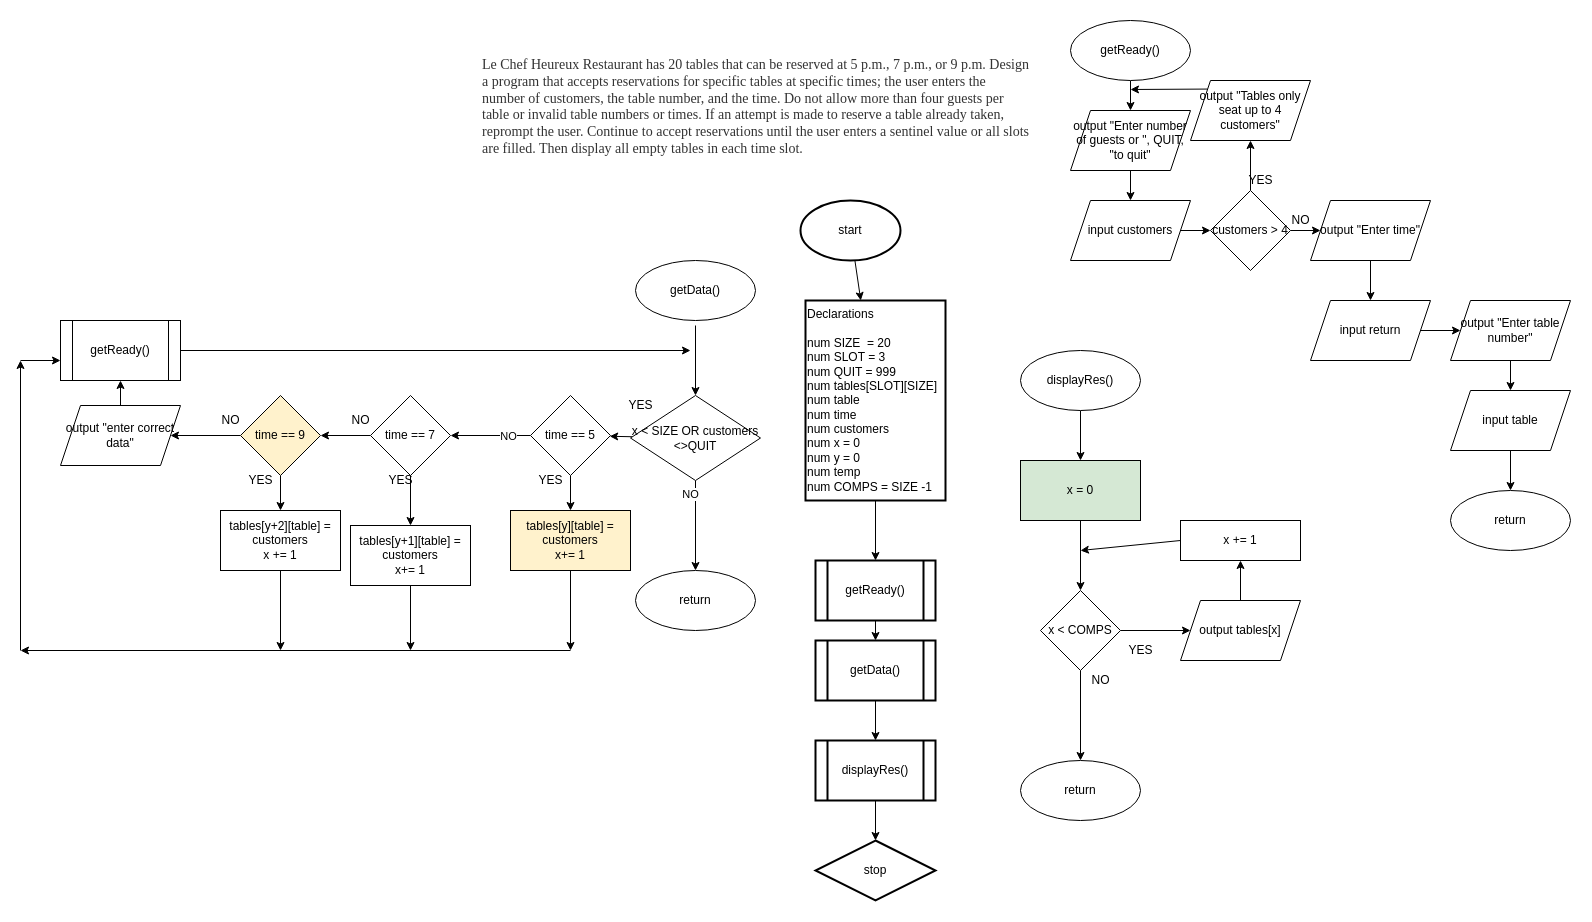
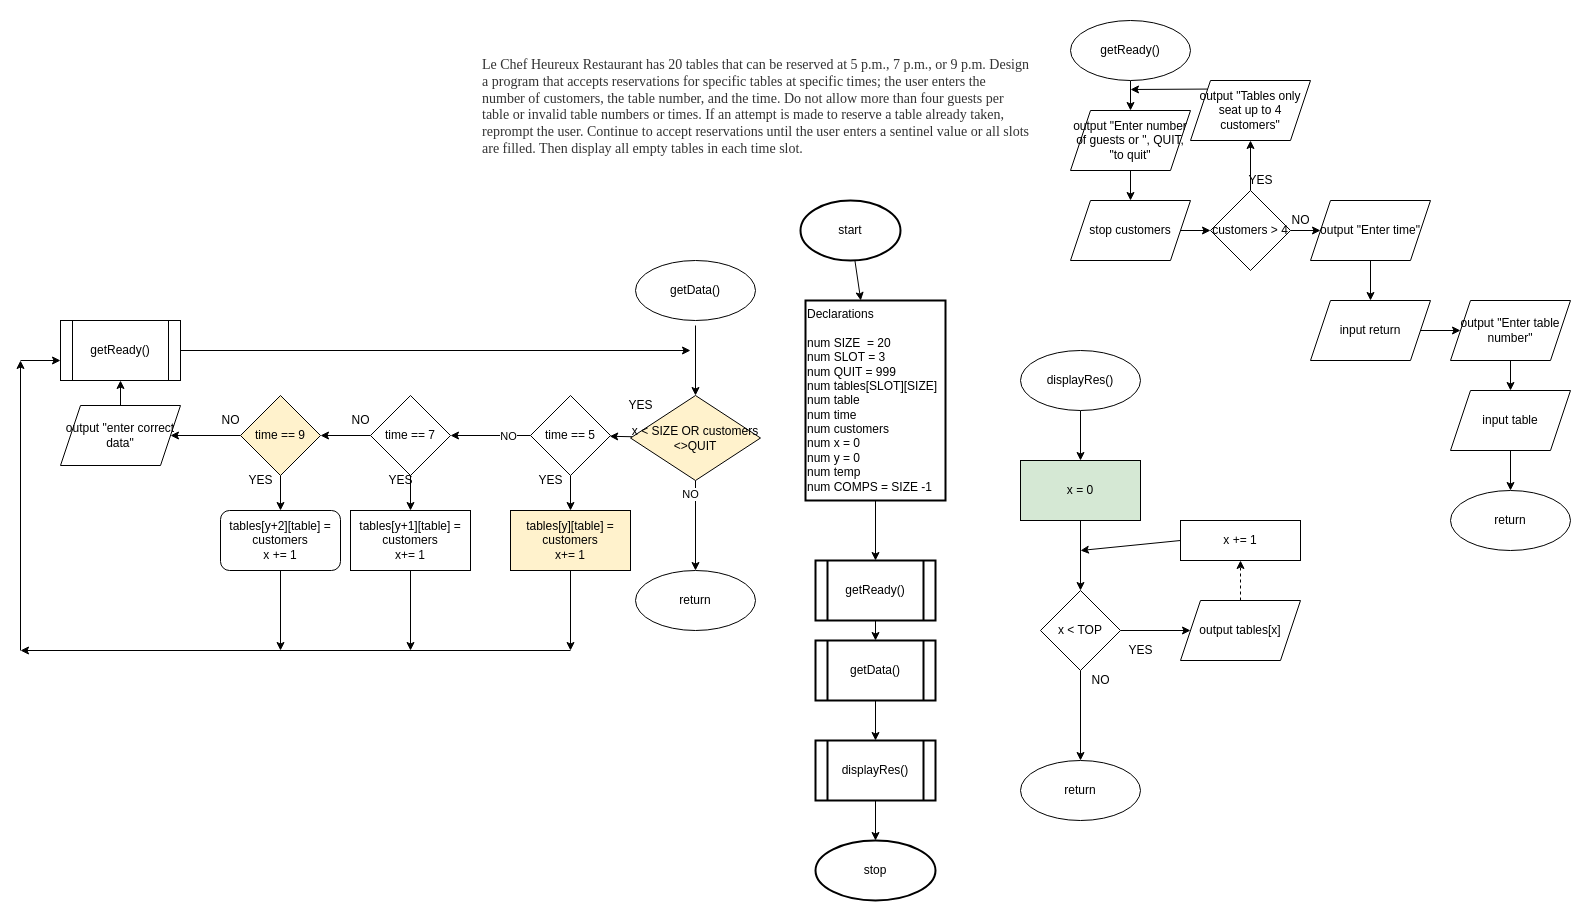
node "input customers": label "input customers" -> "stop customers"
node "x < SIZE OR customers <>QUIT": fillcolor #ffffff -> #fff2cc
node "tables[y+2][table] = customers x += 1": shape rectangle -> rounded rectangle
node "tables[y+1][table] = customers x+= 1": moved (411, 556) -> (411, 541)
edge "output tables[x]" -> "x += 1": style solid -> dashed
node "x < COMPS": label "x < COMPS" -> "x < TOP"
node "stop": shape diamond -> ellipse
